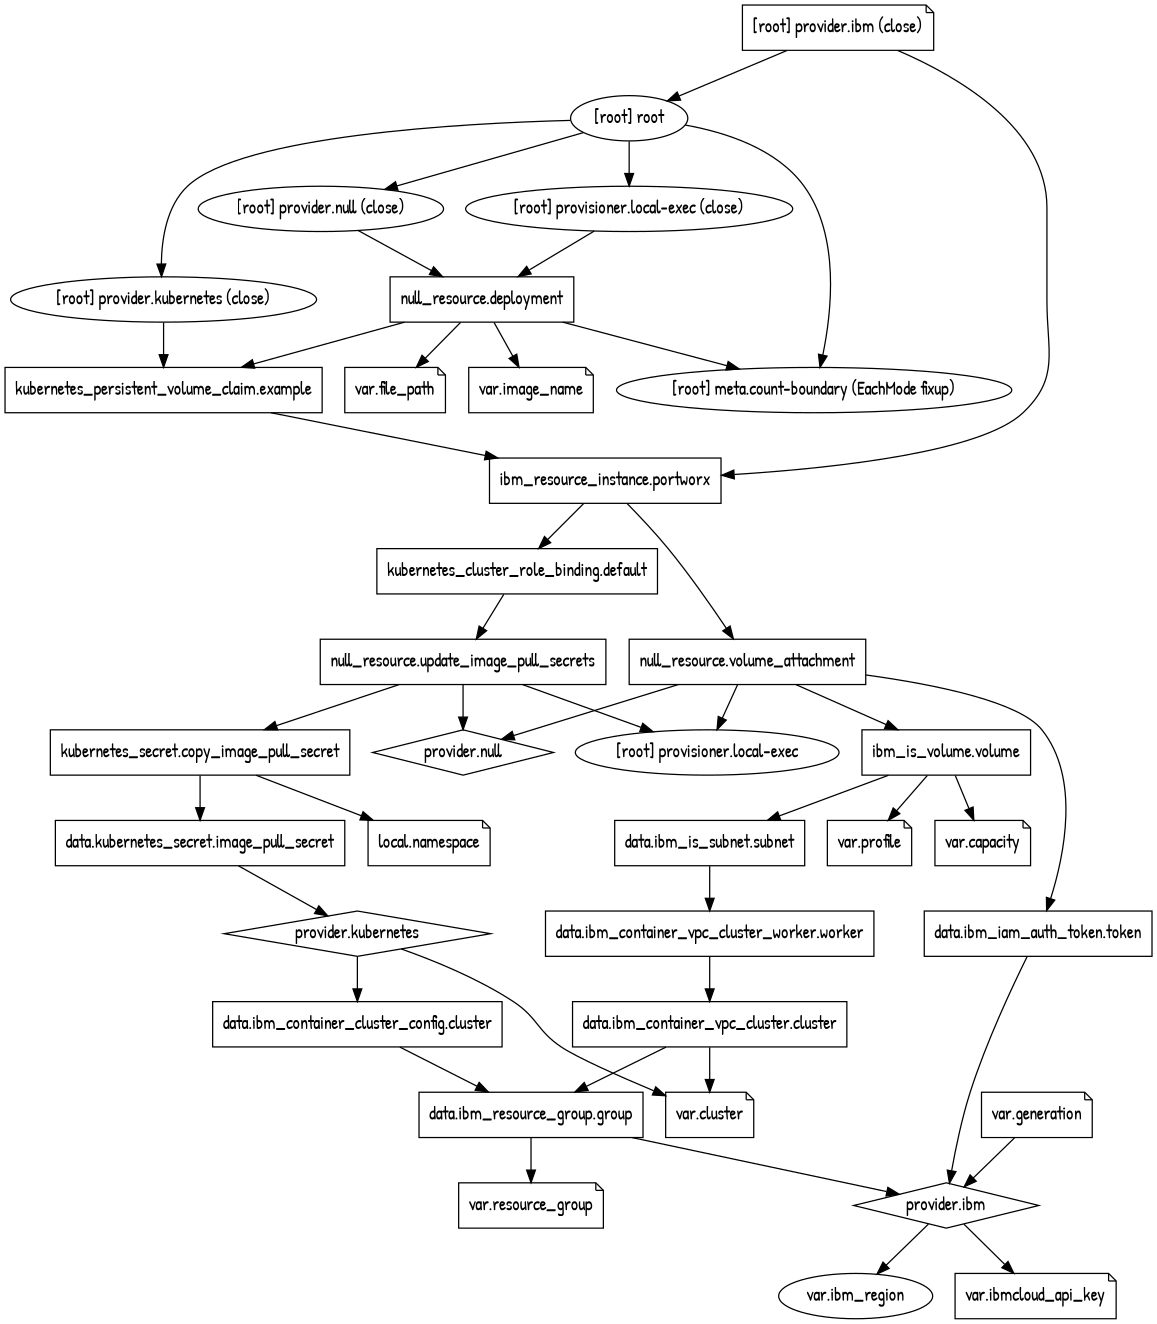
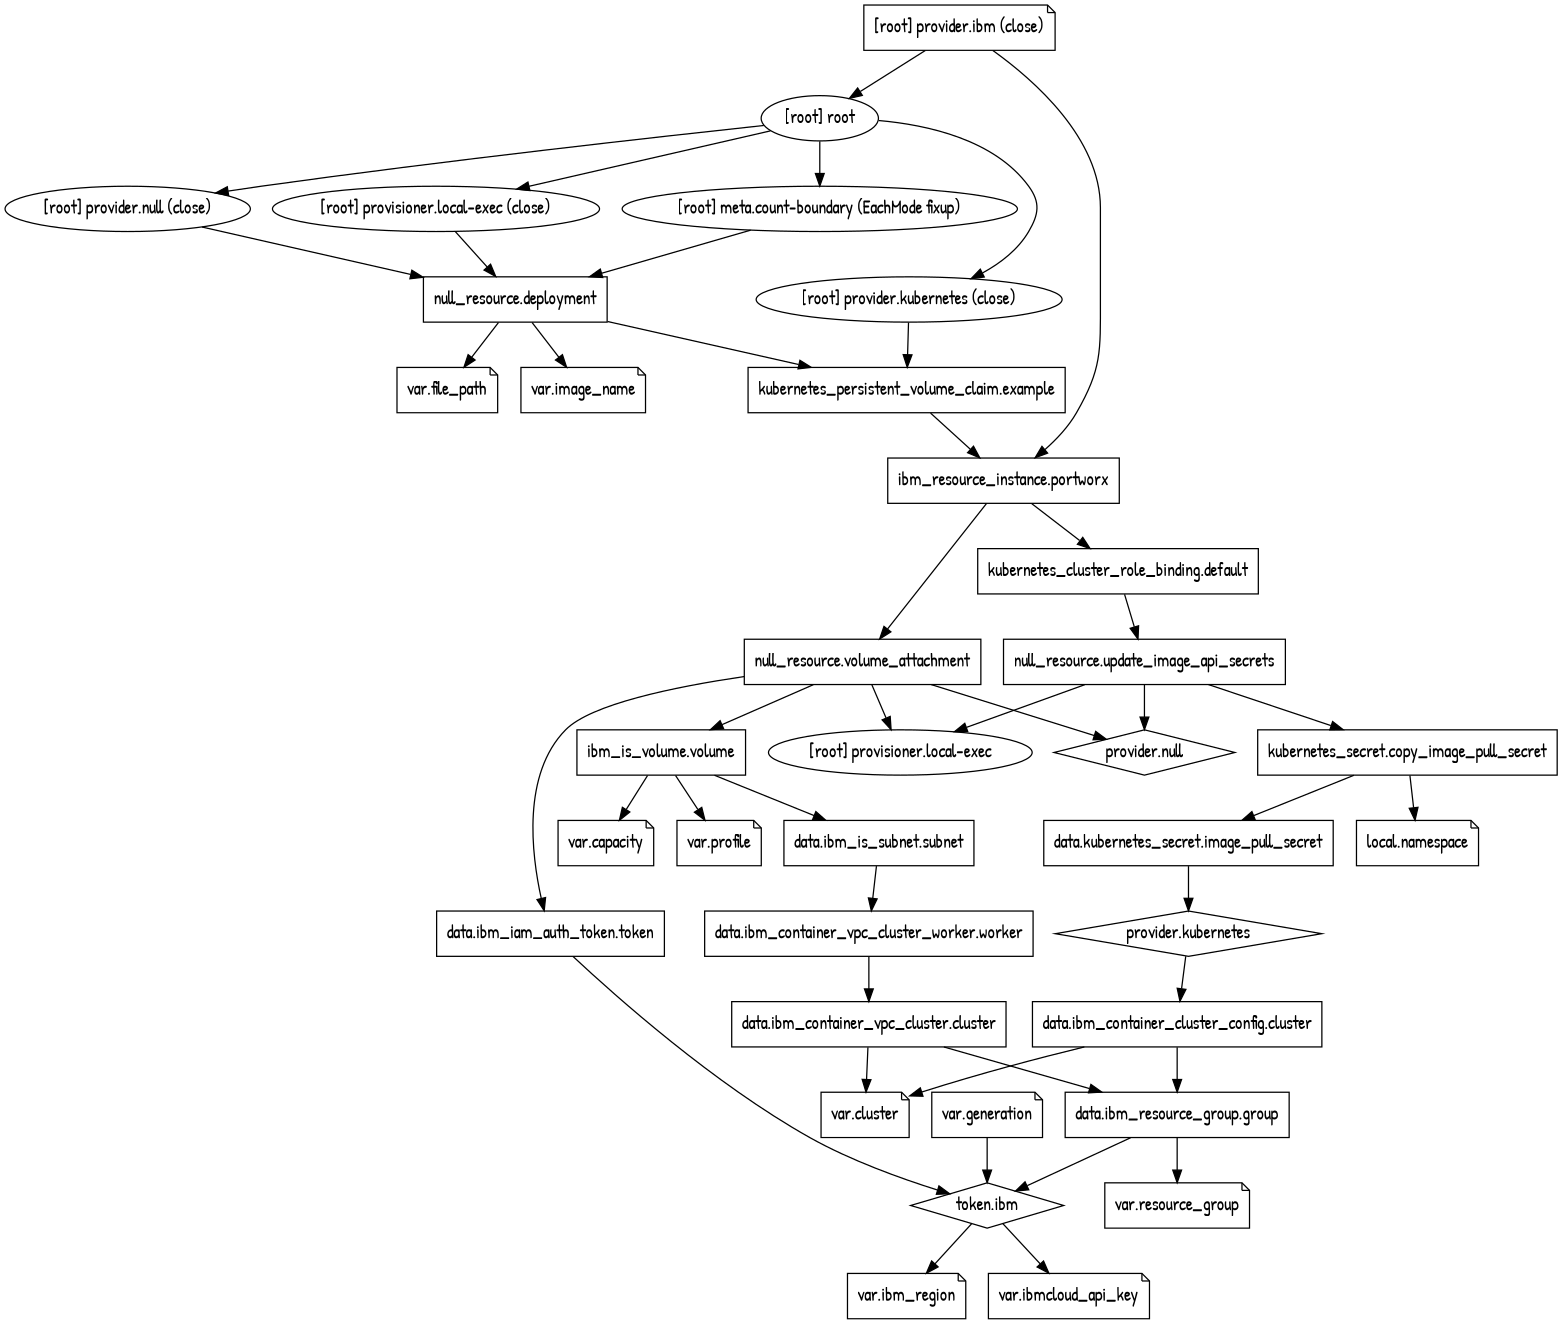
edge "null_resource.deployment" -> "[root] meta.count-boundary (EachMode fixup)": reversed
node "null_resource.update_image_pull_secrets": label "null_resource.update_image_pull_secrets" -> "null_resource.update_image_api_secrets"
edge "provider.kubernetes" -> "var.cluster": now "data.ibm_container_cluster_config.cluster" -> "var.cluster"
node "provider.ibm": label "provider.ibm" -> "token.ibm"
node "var.ibm_region": shape ellipse -> note
